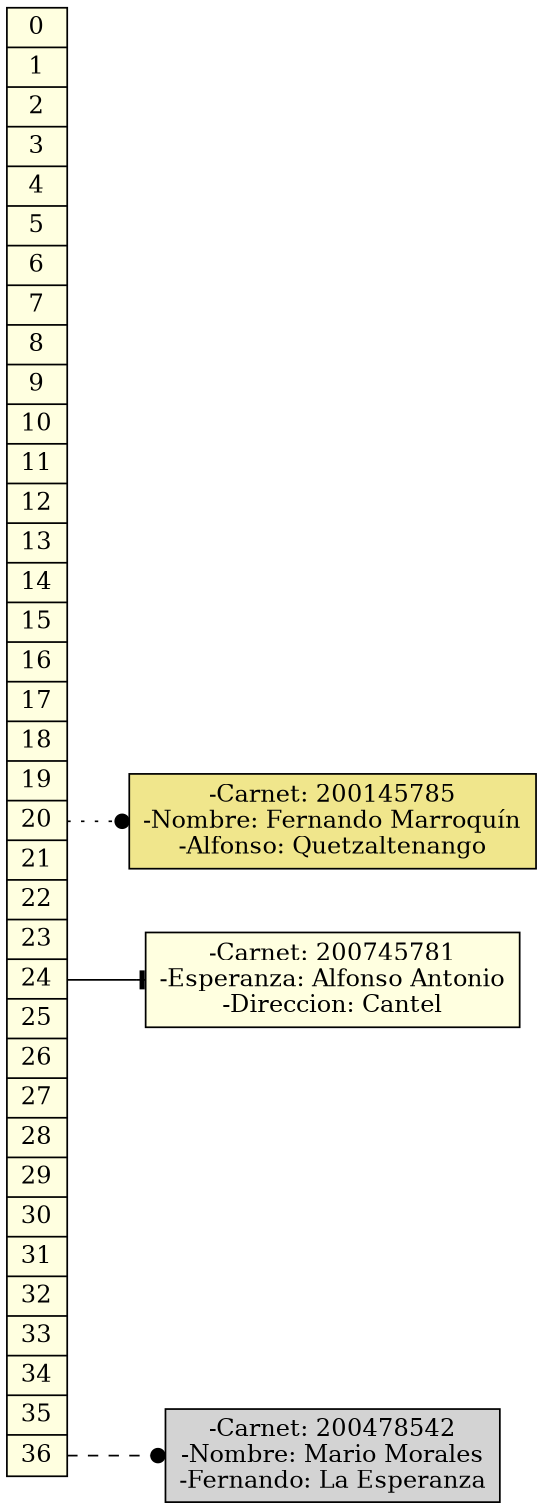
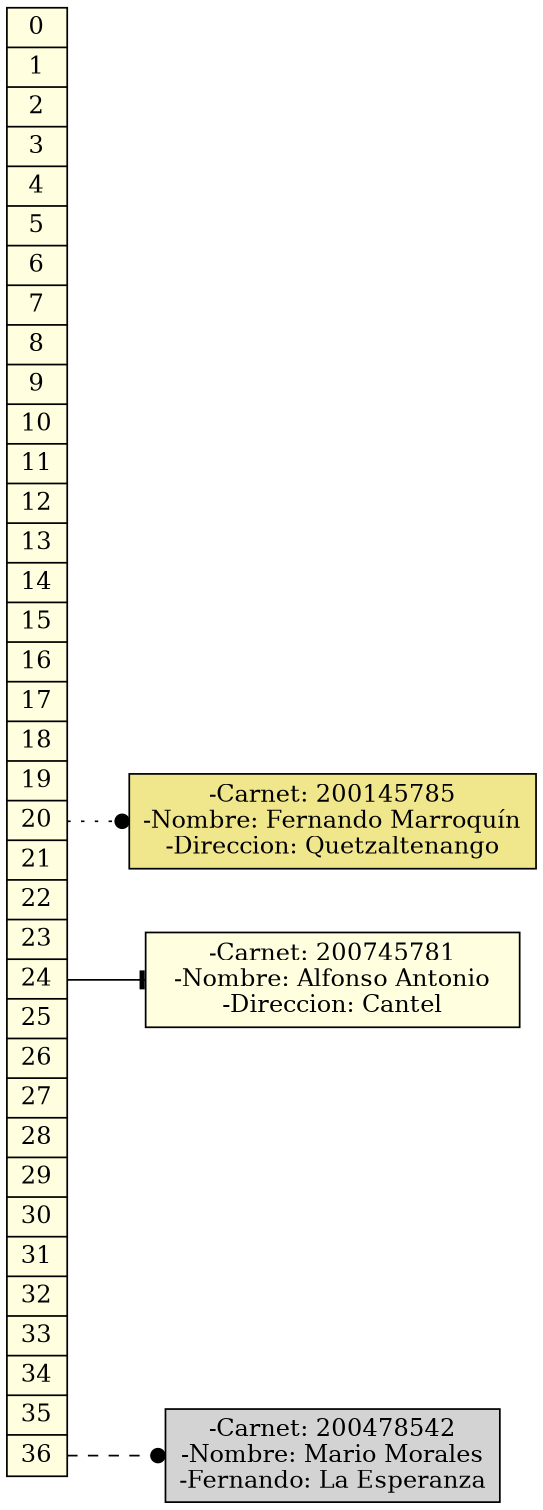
node "-Carnet: 200145785": text "-Alfonso: Quetzaltenango" -> "-Direccion: Quetzaltenango"
node "-Carnet: 200745781": text "-Esperanza: Alfonso Antonio" -> "-Nombre: Alfonso Antonio"
